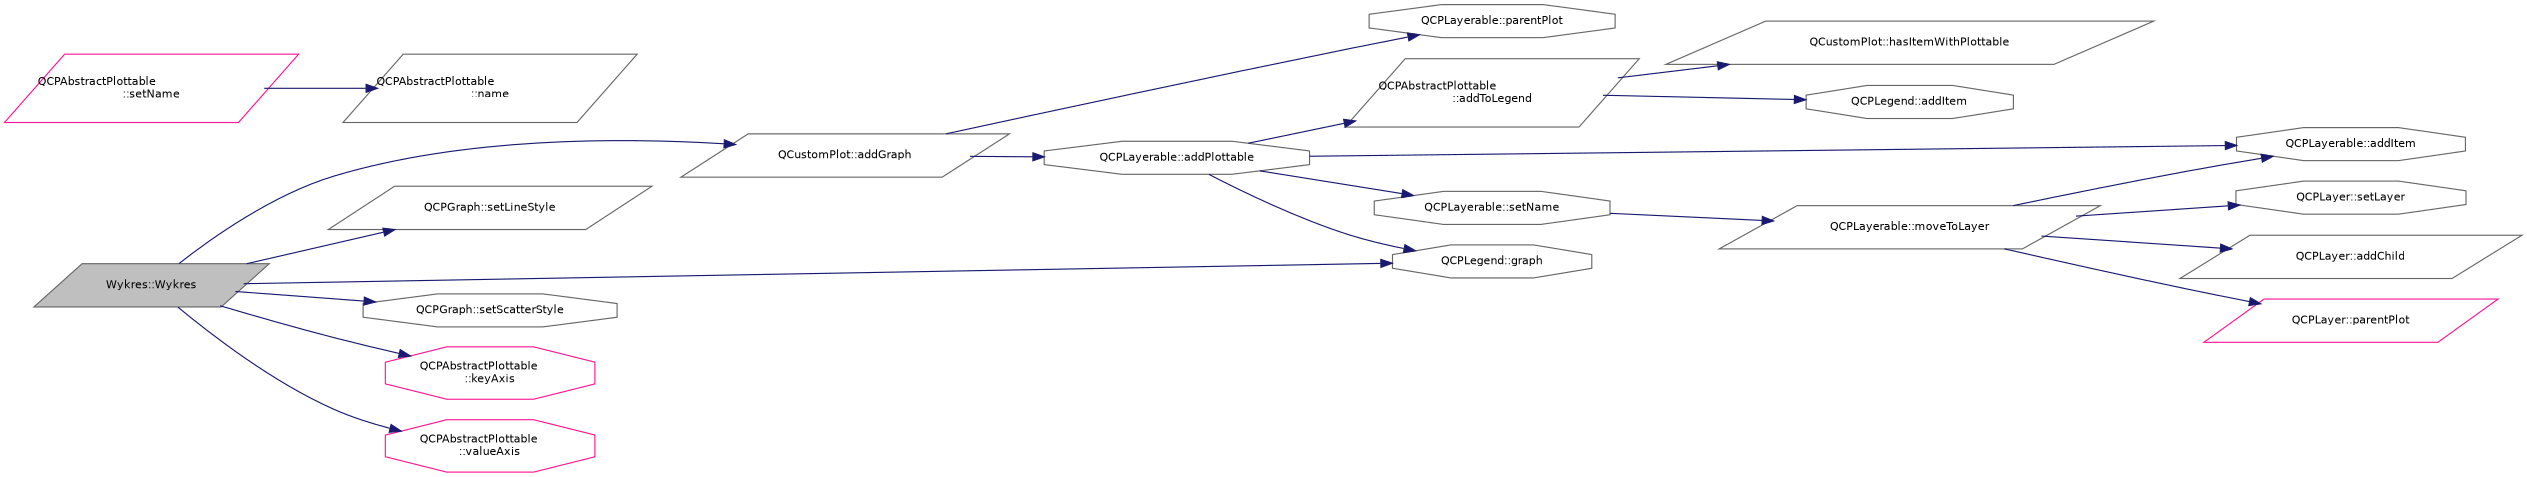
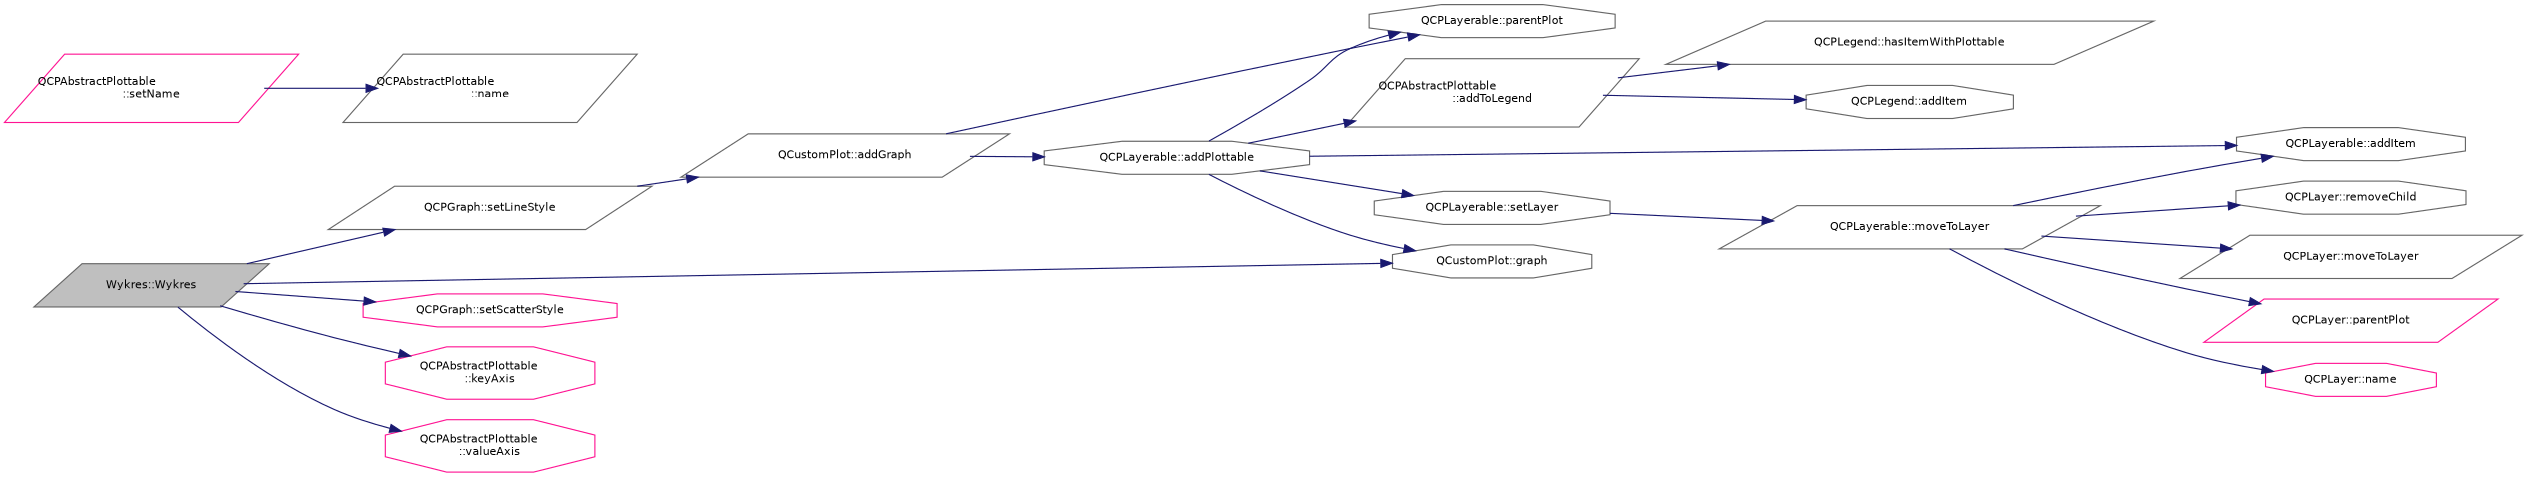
node "QCustomPlot::hasItemWithPlottable": label "QCustomPlot::hasItemWithPlottable" -> "QCPLegend::hasItemWithPlottable"
edge "QCPLayerable::addPlottable" -> "QCPLayerable::parentPlot": added
edge "Wykres::Wykres" -> "QCustomPlot::addGraph": now "QCPGraph::setLineStyle" -> "QCustomPlot::addGraph"
node "QCPLayer::setLayer": label "QCPLayer::setLayer" -> "QCPLayer::removeChild"
node "QCPLayerable::setName": label "QCPLayerable::setName" -> "QCPLayerable::setLayer"
node "QCPLayer::addChild": label "QCPLayer::addChild" -> "QCPLayer::moveToLayer"
node "QCPLegend::graph": label "QCPLegend::graph" -> "QCustomPlot::graph"
node "QCPGraph::setScatterStyle": color gray40 -> deeppink
node "QCPLayer::name": added
